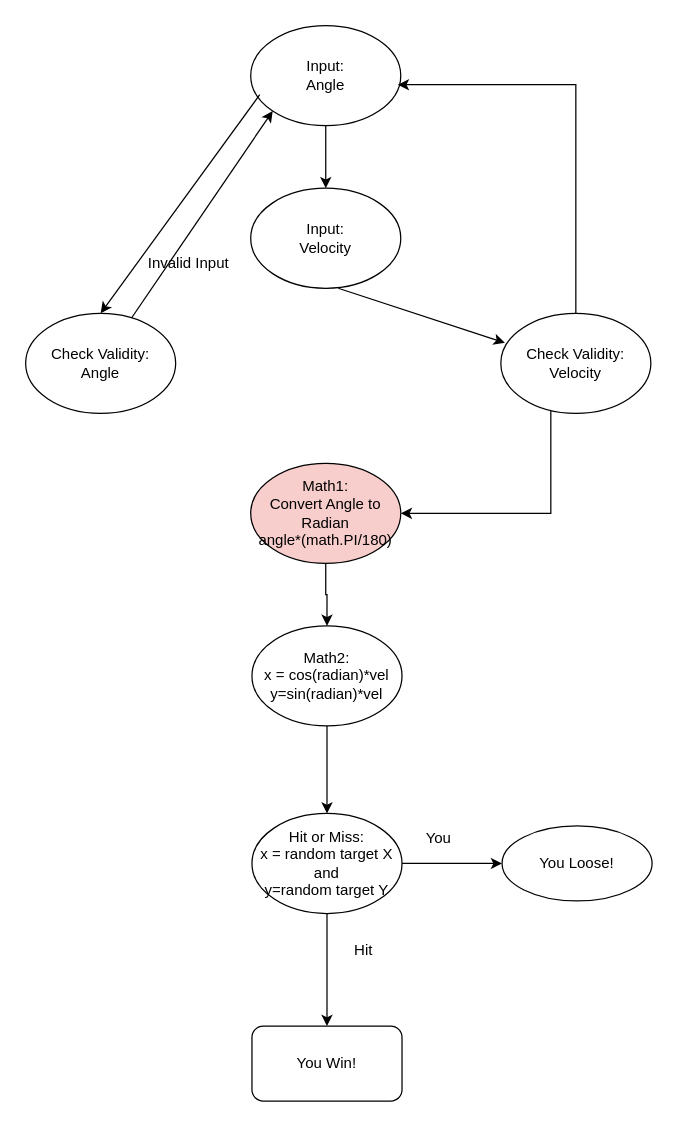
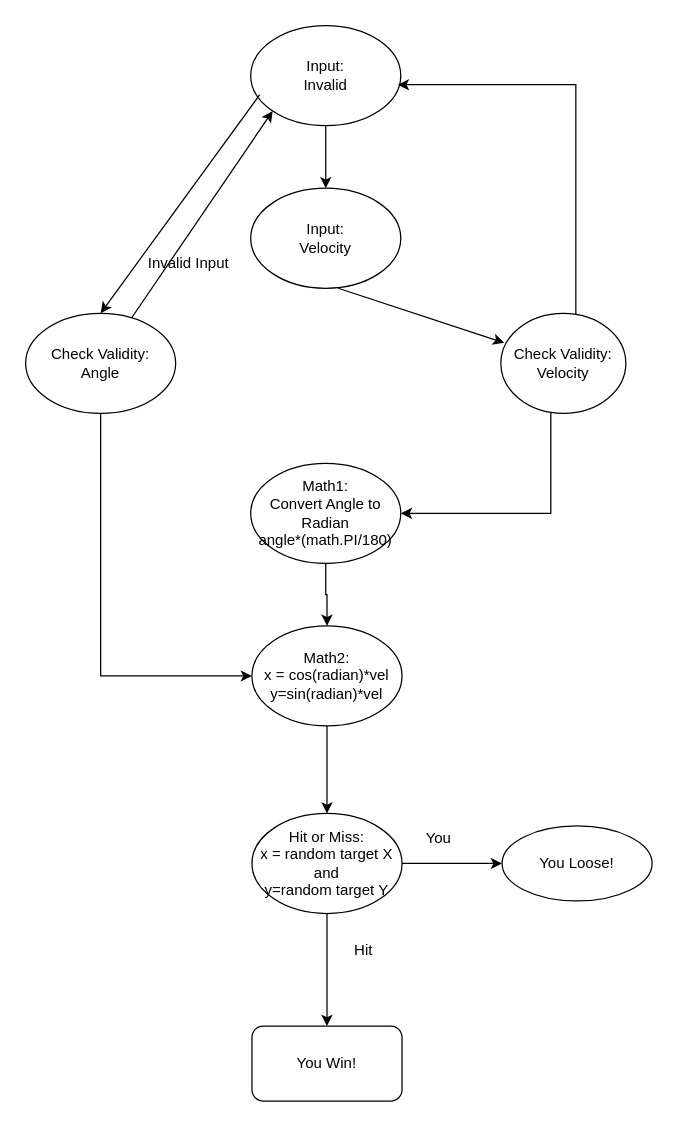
node "Input: Angle": label "Input: Angle" -> "Input: Invalid"
node "Check Validity: Velocity": size 150x100 -> 125x100
node "Math1: Convert Angle to Radian angle*(math.PI/180)": fillcolor #f8cecc -> #ffffff
edge "Check Validity: Angle" -> "Math2: x = cos(radian)*vel y=sin(radian)*vel": added
